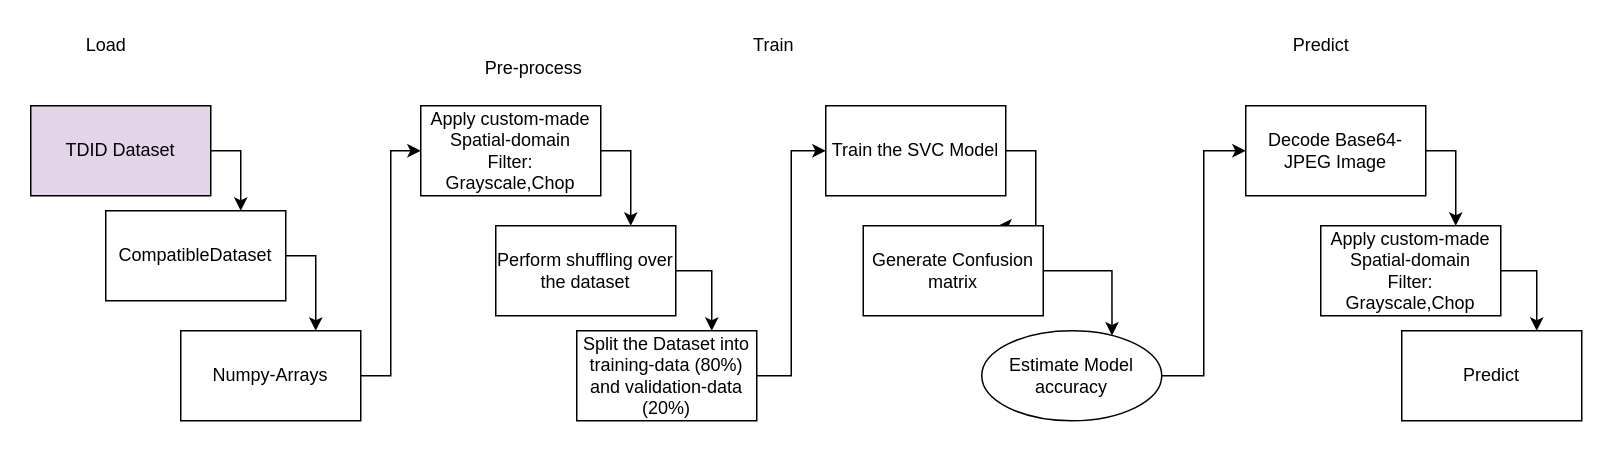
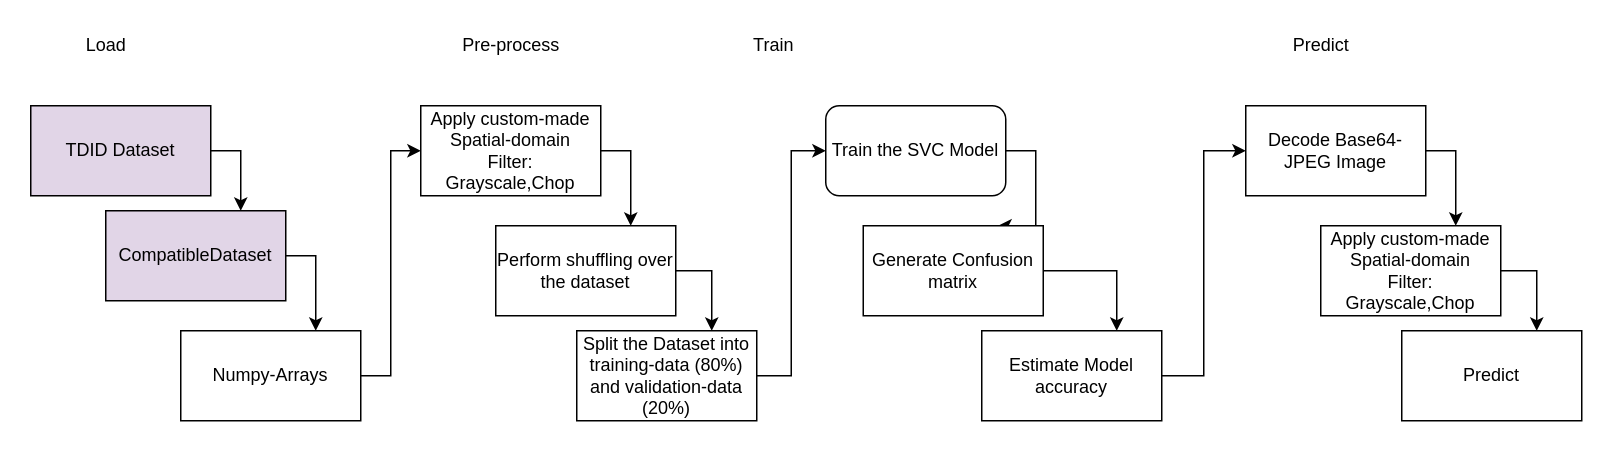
node "Pre-process": moved (533, 68) -> (511, 46)
node "Train the SVC Model": shape rectangle -> rounded rectangle
node "CompatibleDataset": fillcolor #ffffff -> #e1d5e7
node "Estimate Model accuracy": shape ellipse -> rectangle
